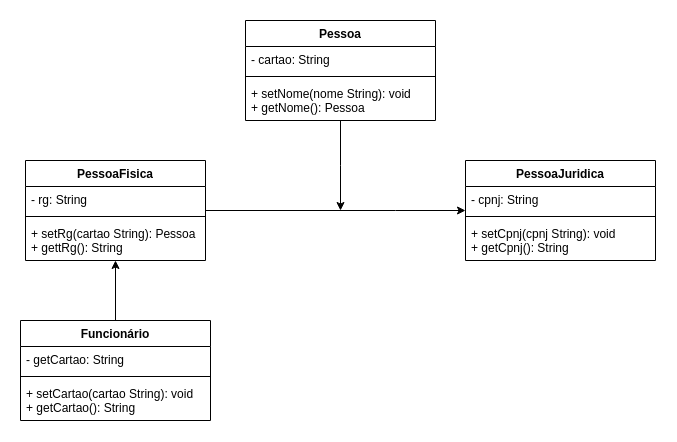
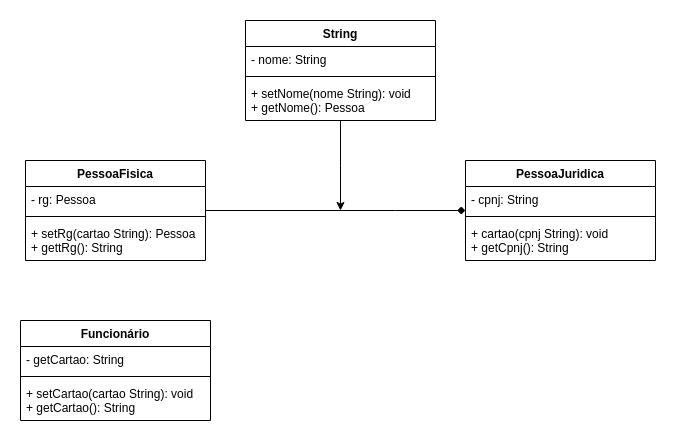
node "Pessoa": label "Pessoa" -> "String"
node "- cartao: String": label "- cartao: String" -> "- nome: String"
node "- rg: String": label "- rg: String" -> "- rg: Pessoa"
edge "PessoaFisica" -> "- cpnj: String": arrowhead classic -> diamond
node "+ setCpnj(cpnj String): void + getCpnj(): String": label "+ setCpnj(cpnj String): void + getCpnj(): String" -> "+ cartao(cpnj String): void + getCpnj(): String"
edge "Funcionário" -> "PessoaFisica": removed
